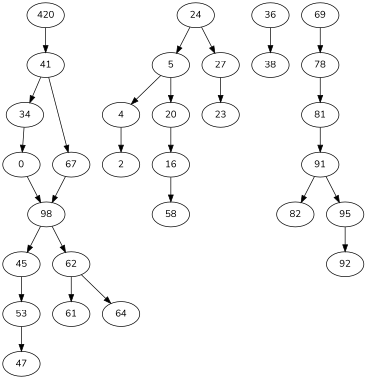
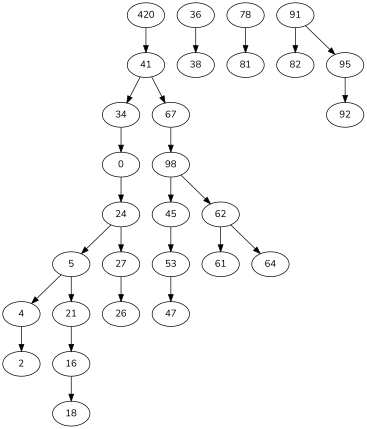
node "69": removed
node "20": label "20" -> "21"
node "23": label "23" -> "26"
edge "81" -> "91": removed
edge "0" -> "98": now "0" -> "24"
node "58": label "58" -> "18"
